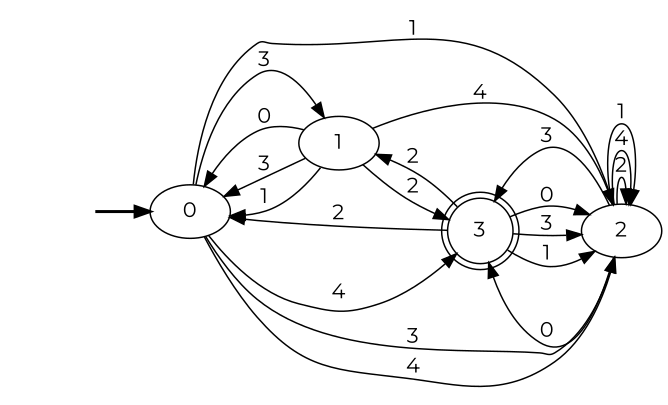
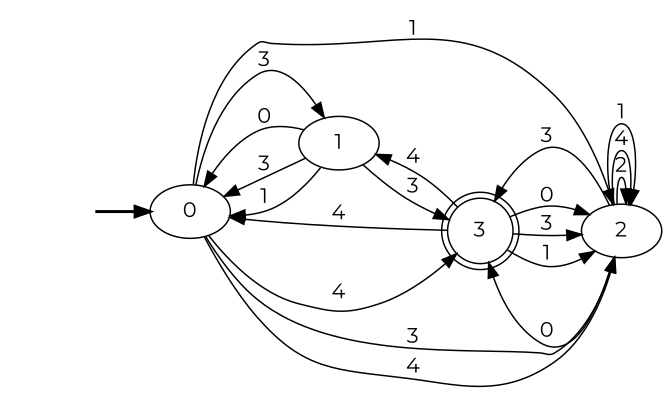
edge "1" -> "2": removed, label "4"
edge "3" -> "1": label "2" -> "4"
edge "1" -> "3": label "2" -> "3"
edge "3" -> "0": label "2" -> "4"
